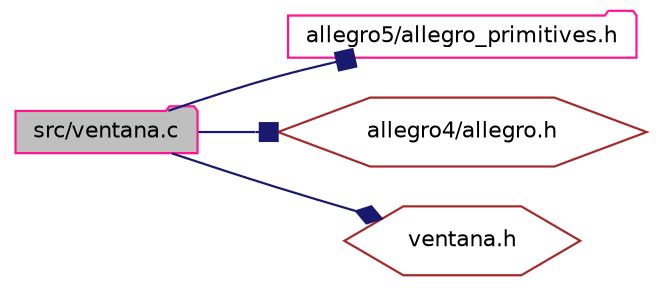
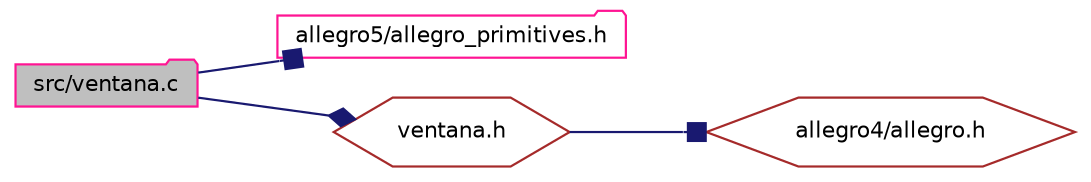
edge "src/ventana.c" -> "allegro4/allegro.h": now "ventana.h" -> "allegro4/allegro.h"
